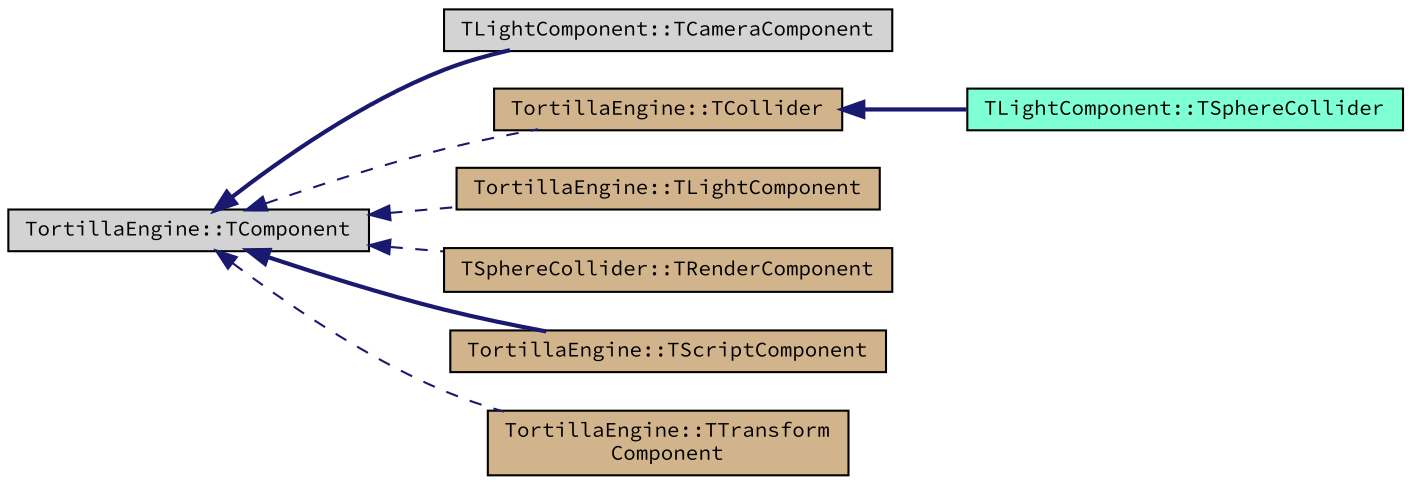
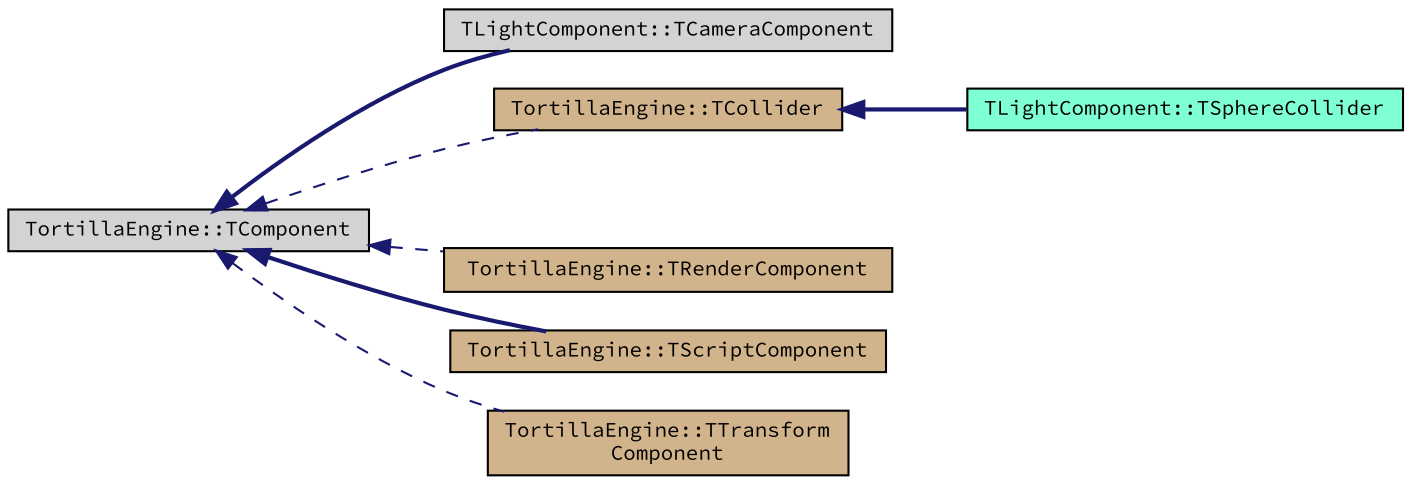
node "TortillaEngine::TLightComponent": removed
node "TSphereCollider::TRenderComponent": label "TSphereCollider::TRenderComponent" -> "TortillaEngine::TRenderComponent"
